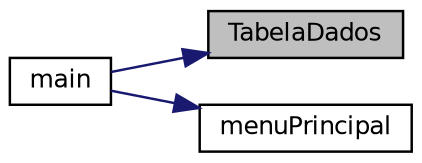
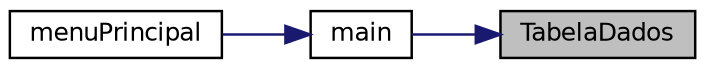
edge "main" -> "menuPrincipal": reversed
